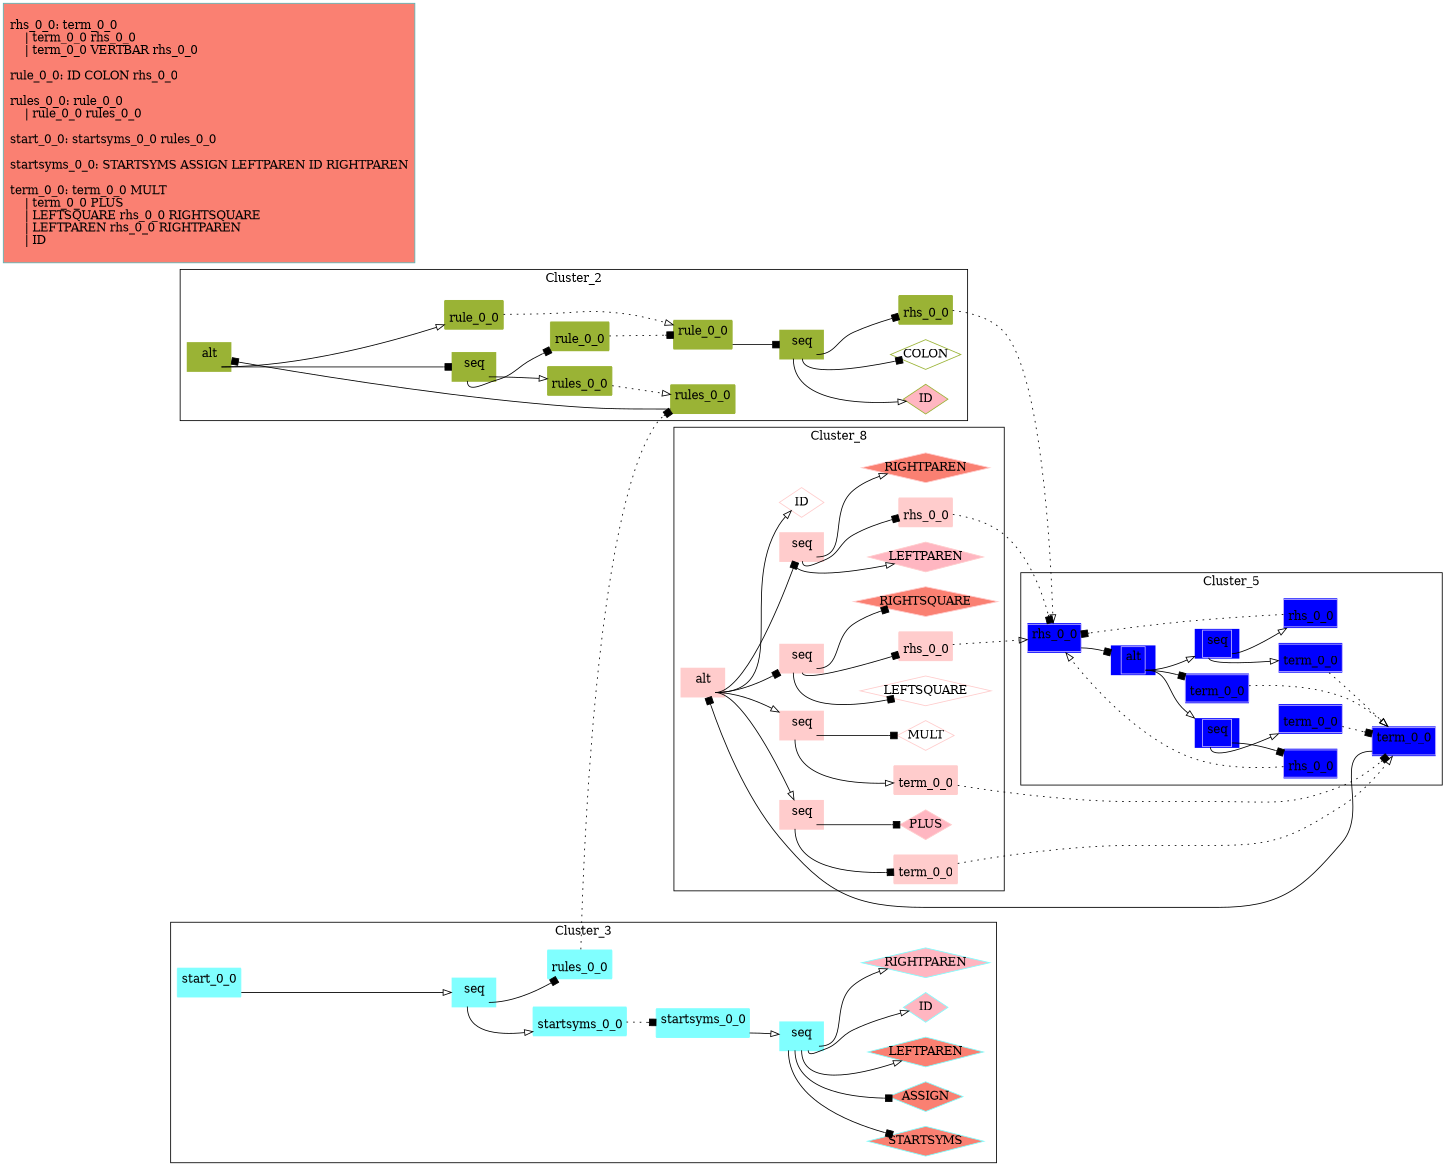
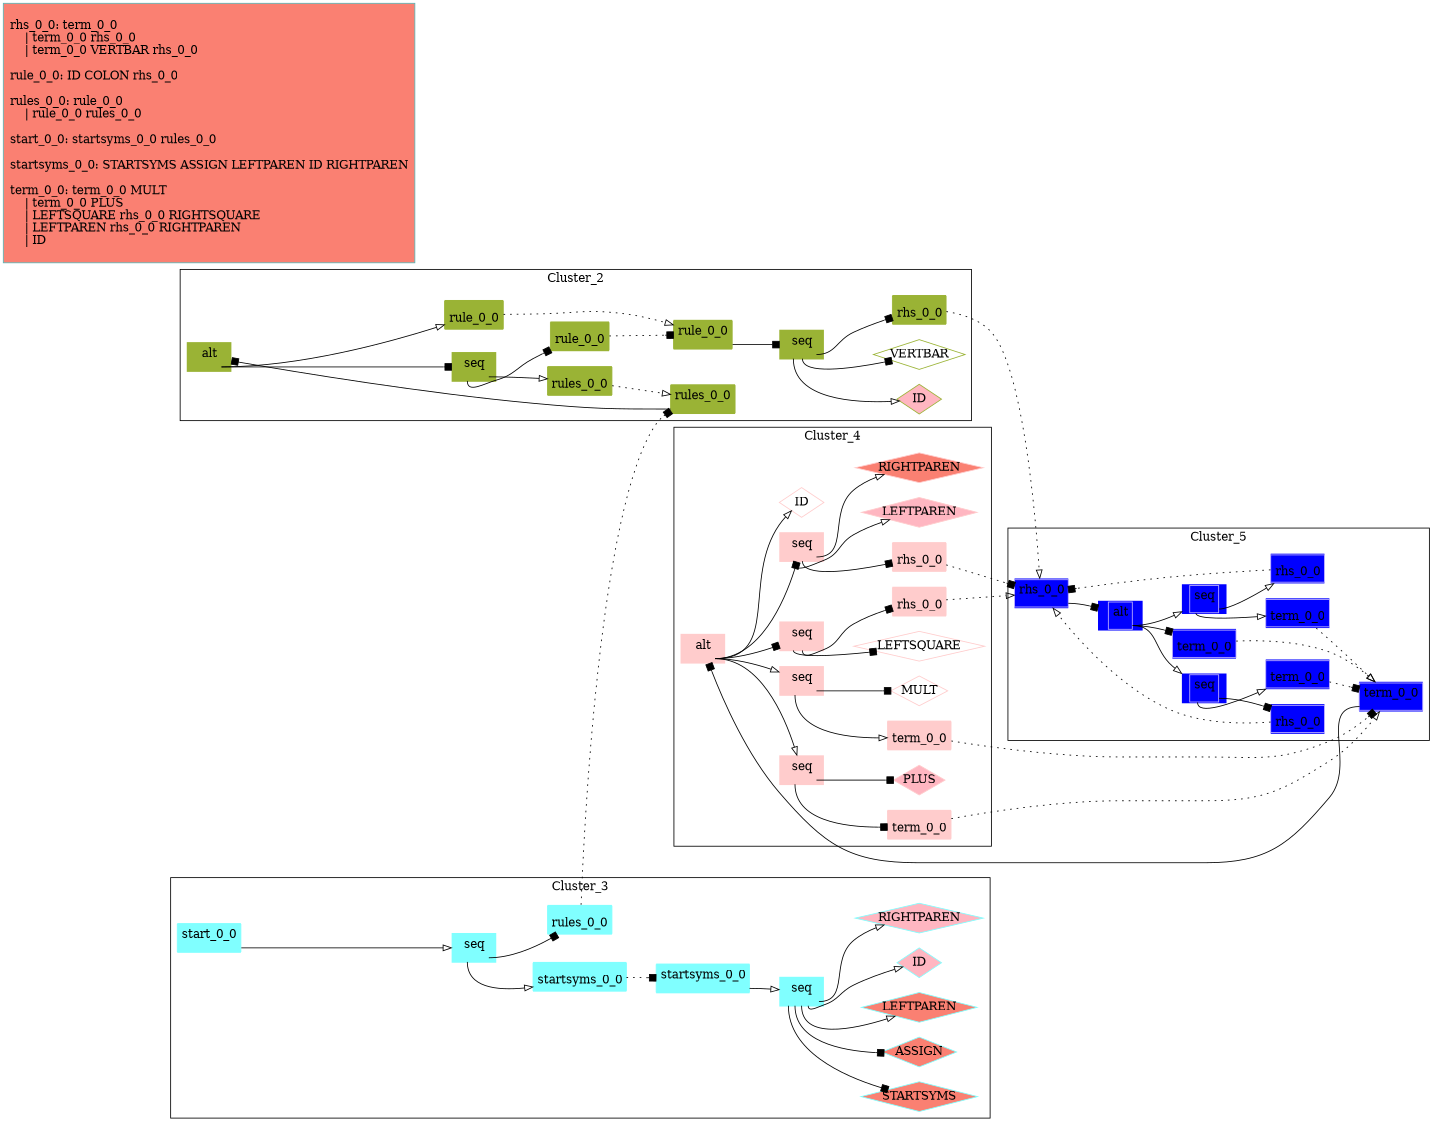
node "COLON": label "COLON" -> "VERTBAR"
cluster "Cluster_8": label "Cluster_8" -> "Cluster_4"
node "RIGHTSQUARE": removed
